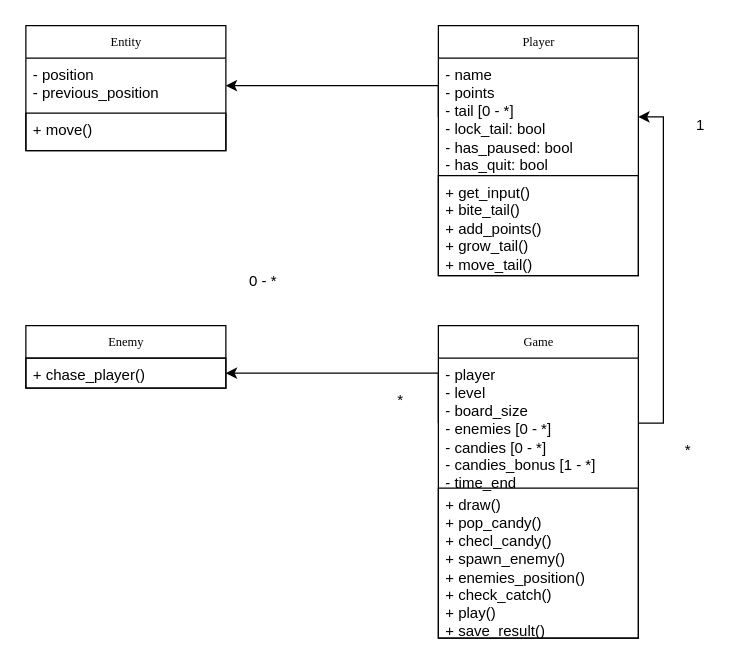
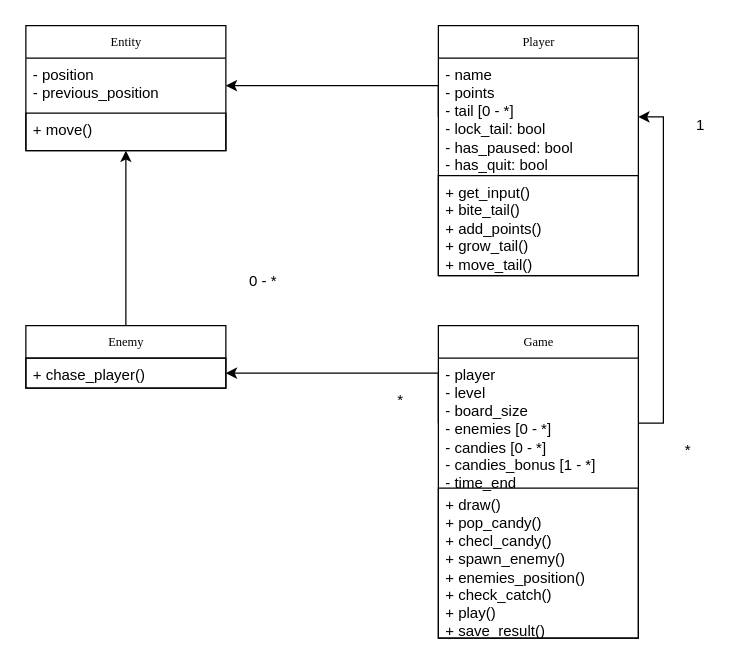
edge "Enemy" -> "+ move()": added
